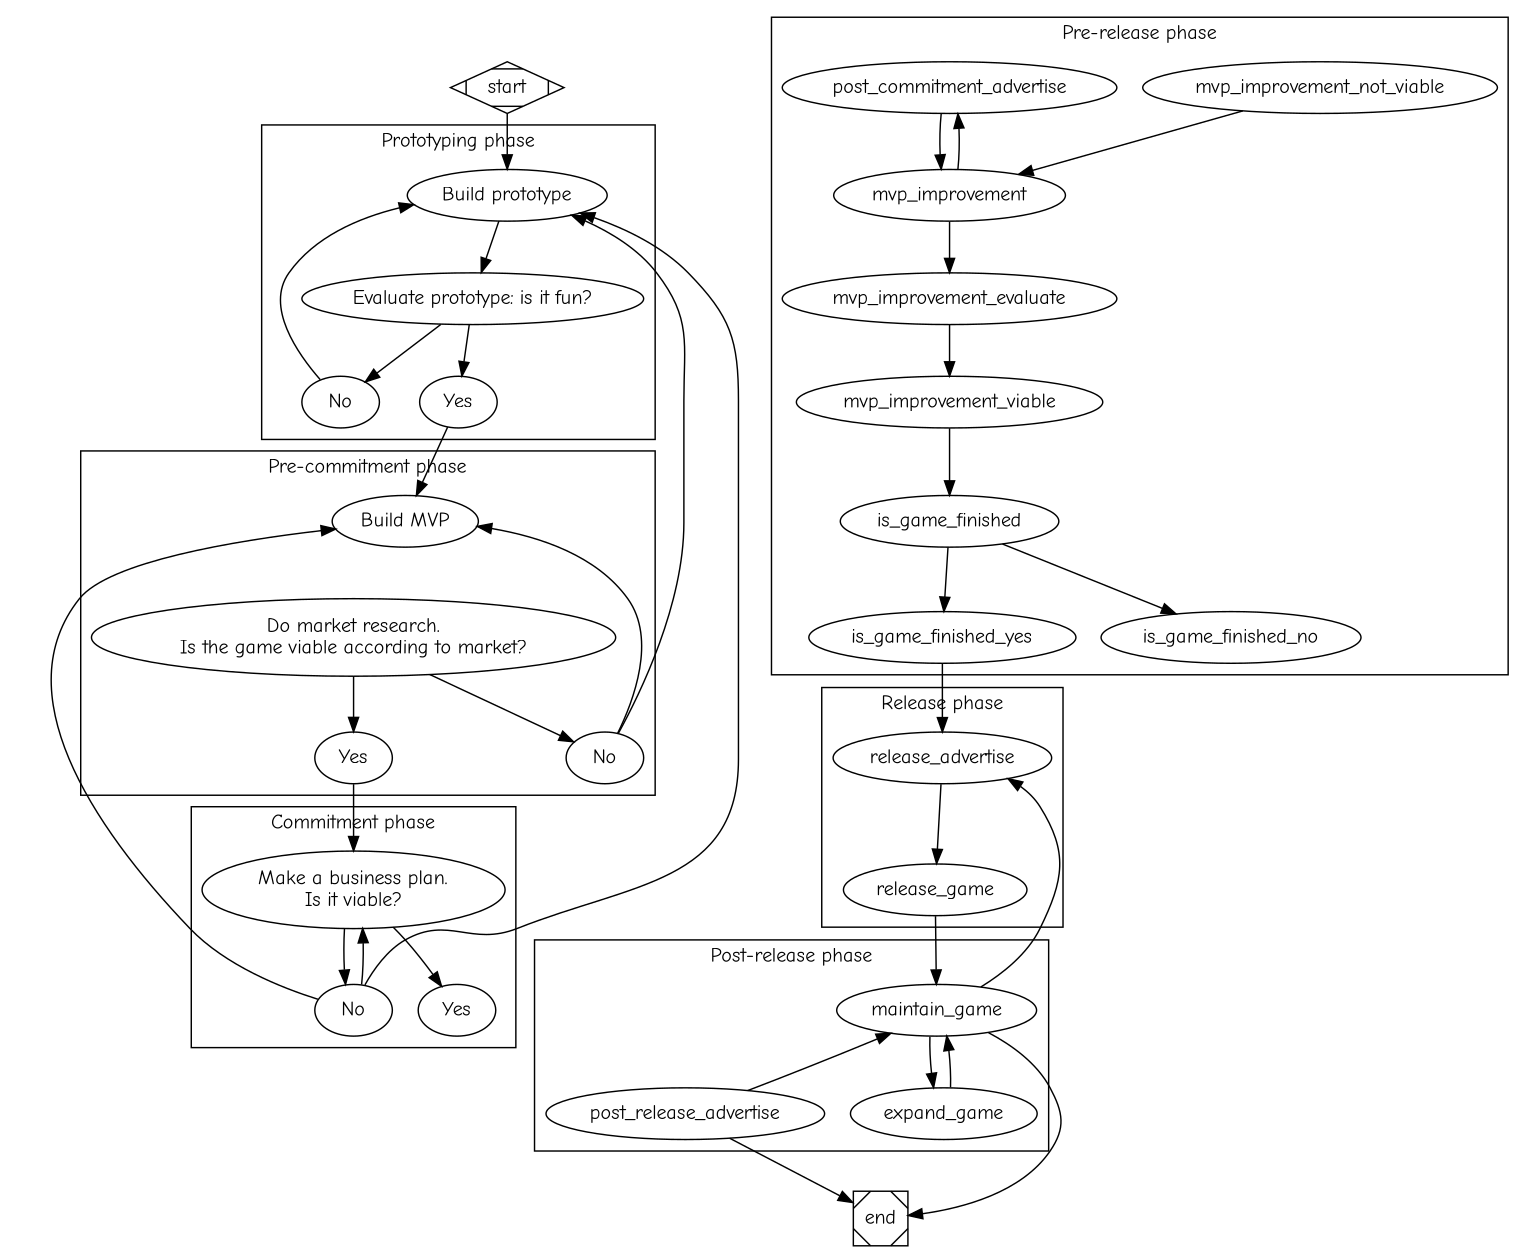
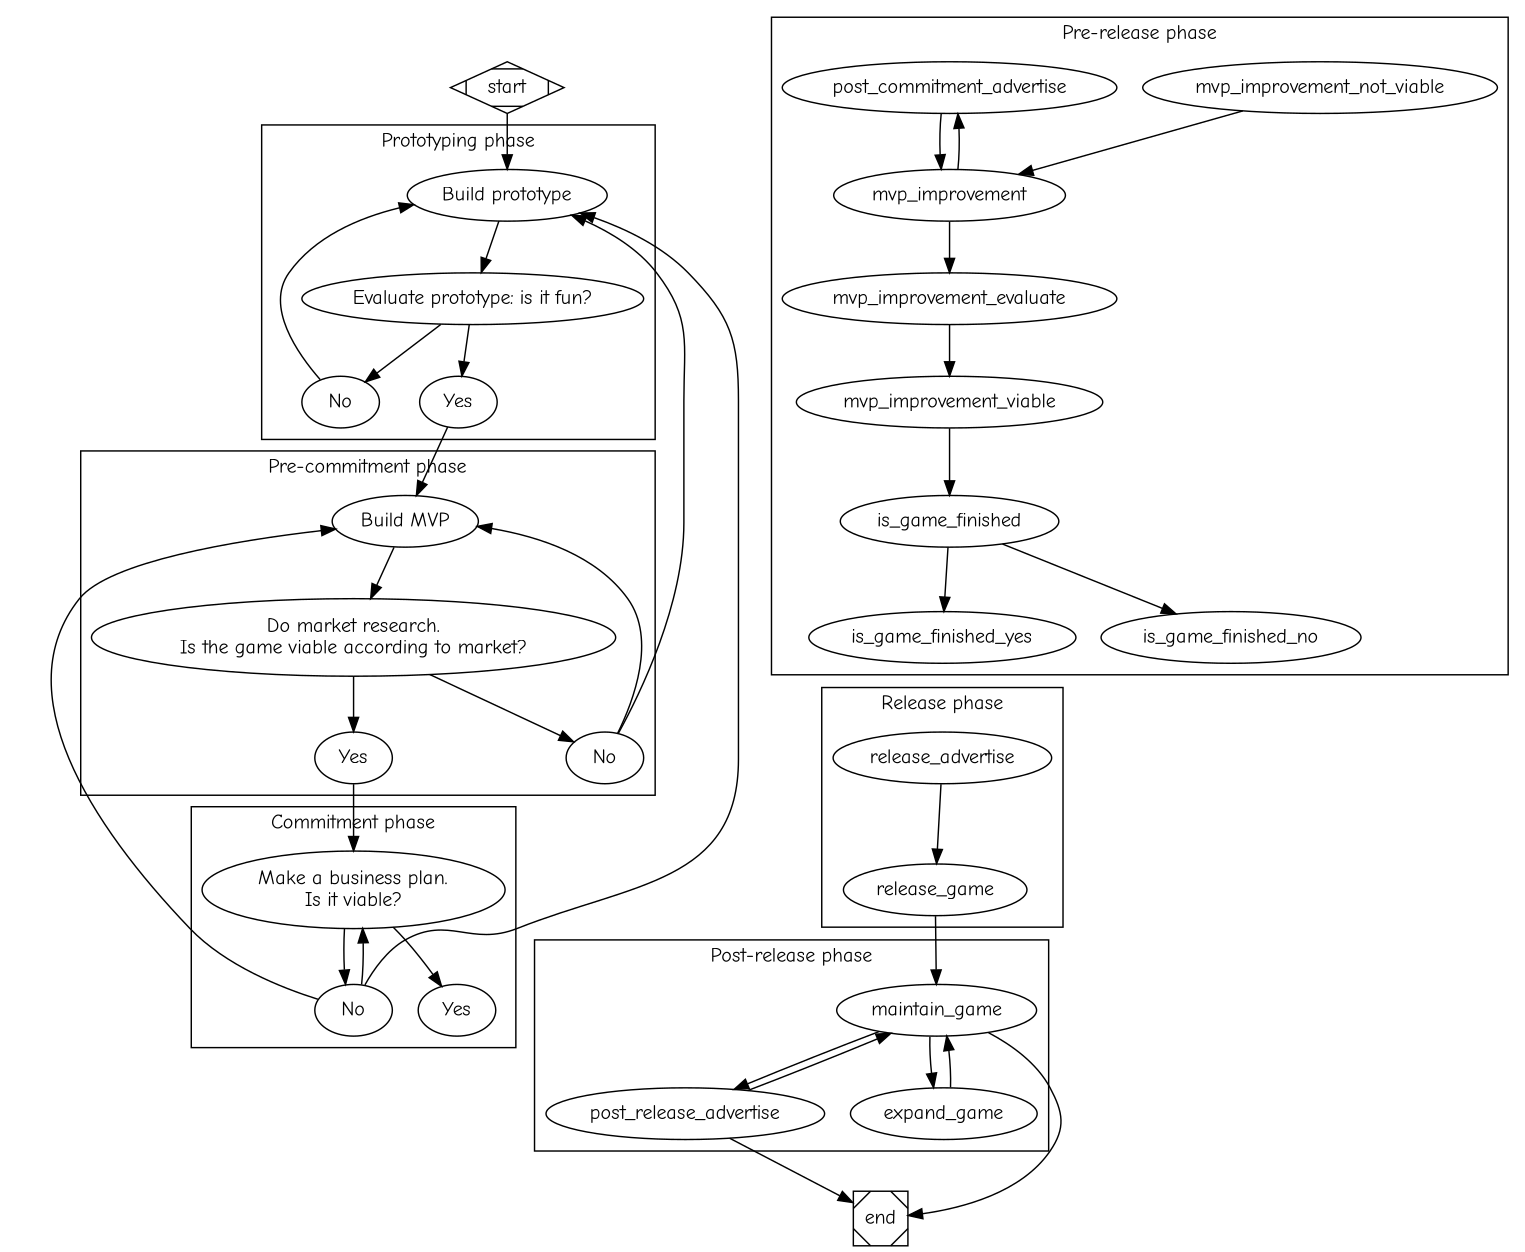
edge "Build MVP" -> "Do market research. Is the game viable according to market?": added
edge "is_game_finished_yes" -> "release_advertise": removed
edge "maintain_game" -> "release_advertise": now "maintain_game" -> "post_release_advertise"
